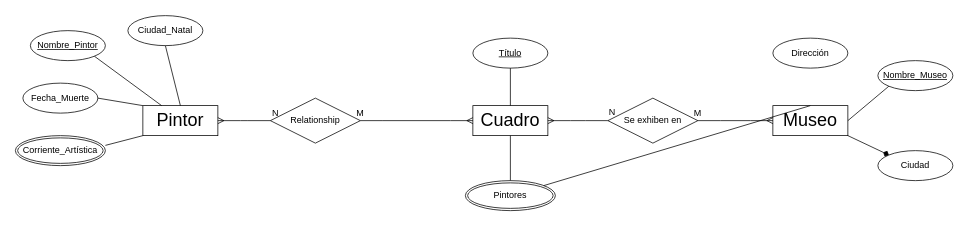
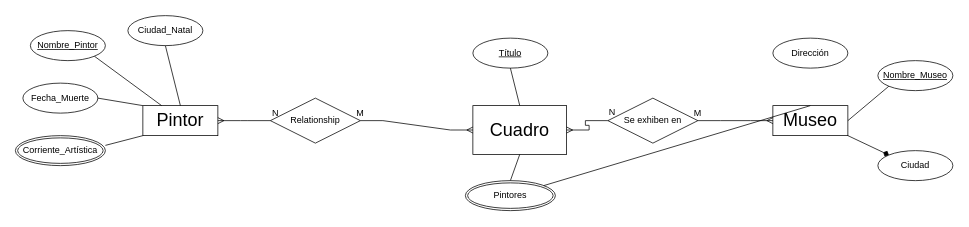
node "Cuadro": size 75x30 -> 94x49
